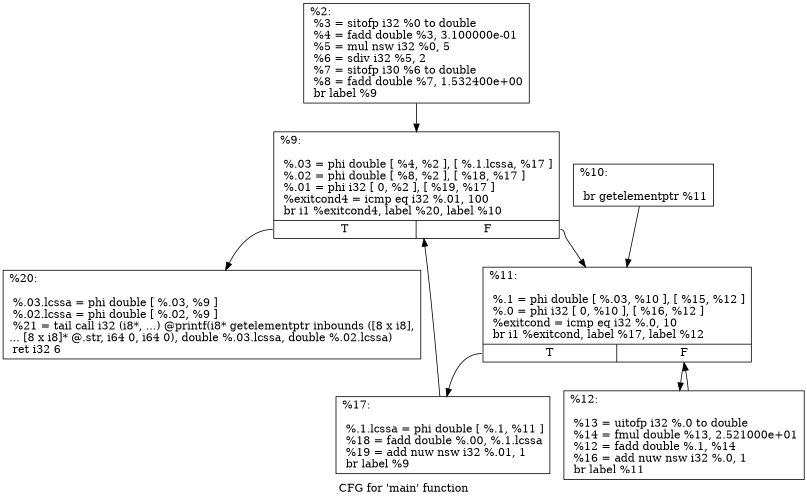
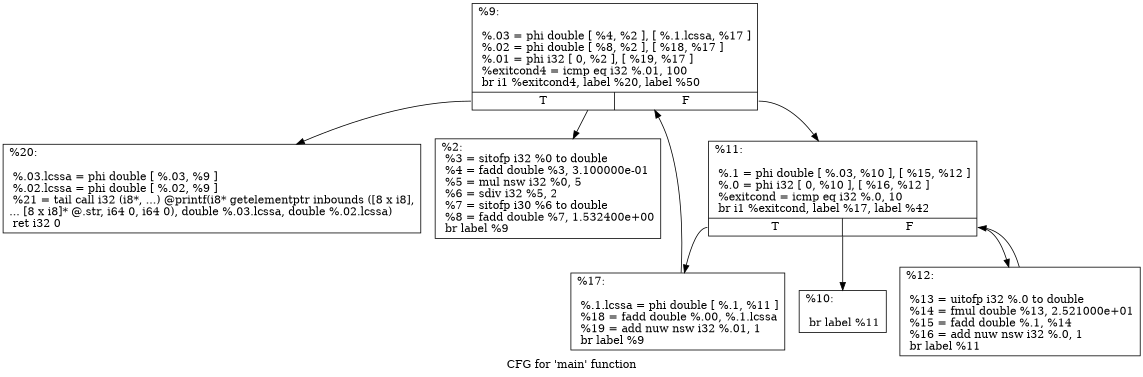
edge "%2:" -> "%9:": reversed
node "%10:": text "br getelementptr %11" -> "br label %11"
node "%9:": text "br i1 %exitcond4, label %20, label %10" -> "br i1 %exitcond4, label %20, label %50"
edge "%10:" -> "%11:": reversed
node "%11:": text "br i1 %exitcond, label %17, label %12" -> "br i1 %exitcond, label %17, label %42"
node "%20:": text "ret i32 6" -> "ret i32 0"
node "%12:": text "%12 = fadd double %.1, %14" -> "%15 = fadd double %.1, %14"
